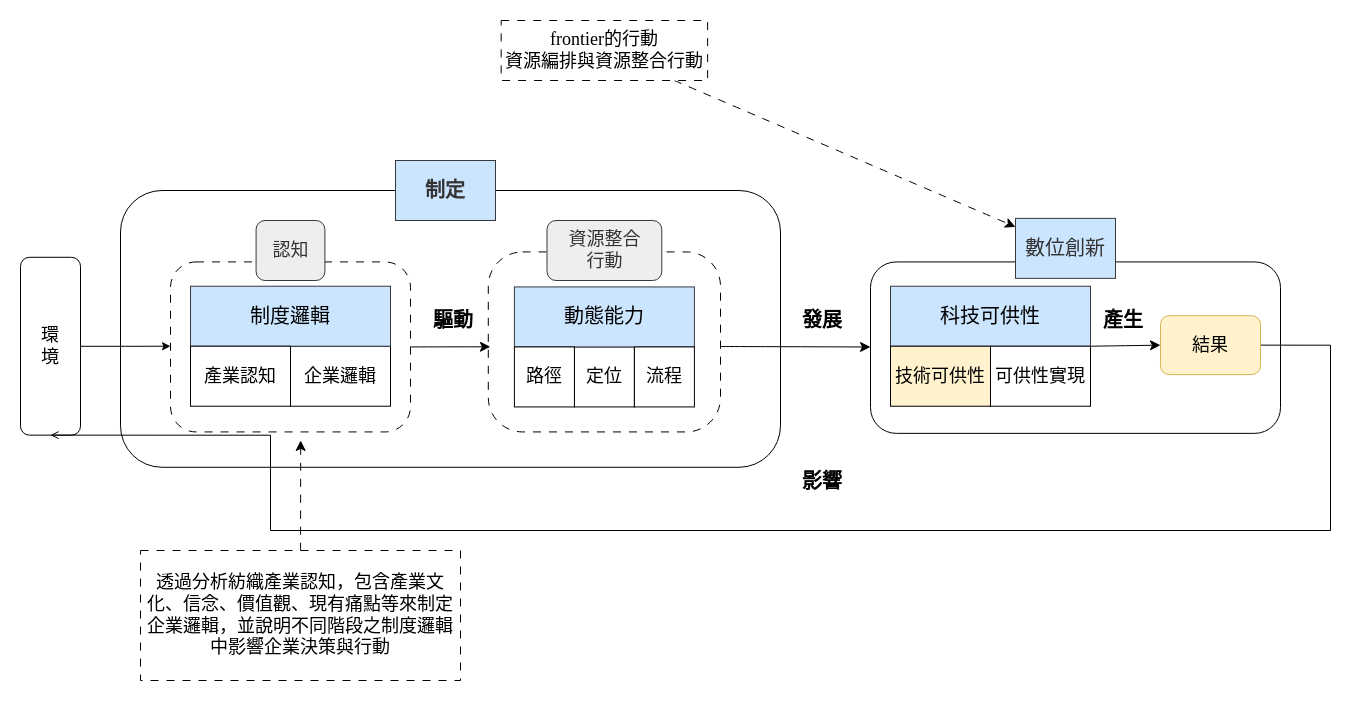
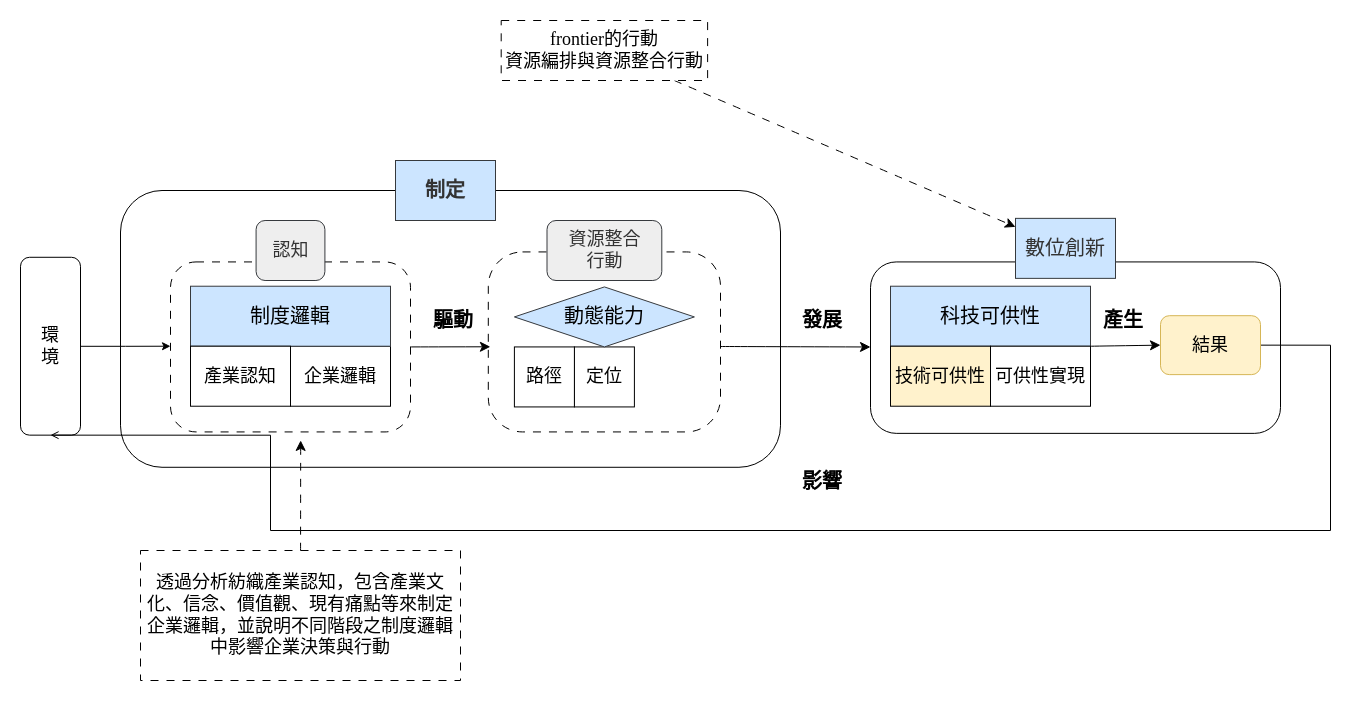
node "動態能力": shape rectangle -> diamond
node "流程": removed
